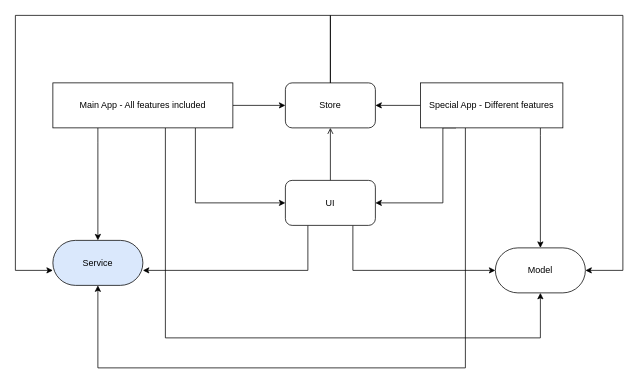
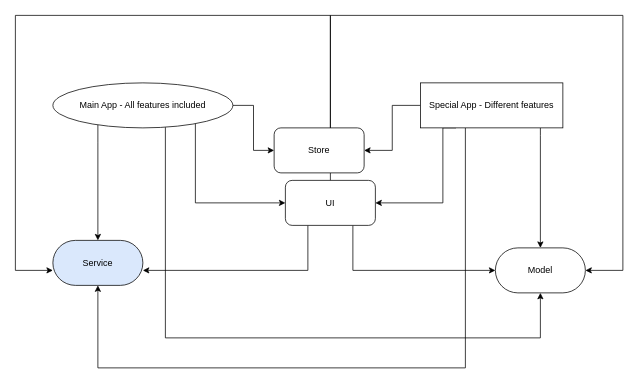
node "Main App - All features included": shape rectangle -> ellipse
node "Store": moved (330, 105) -> (319, 150)
